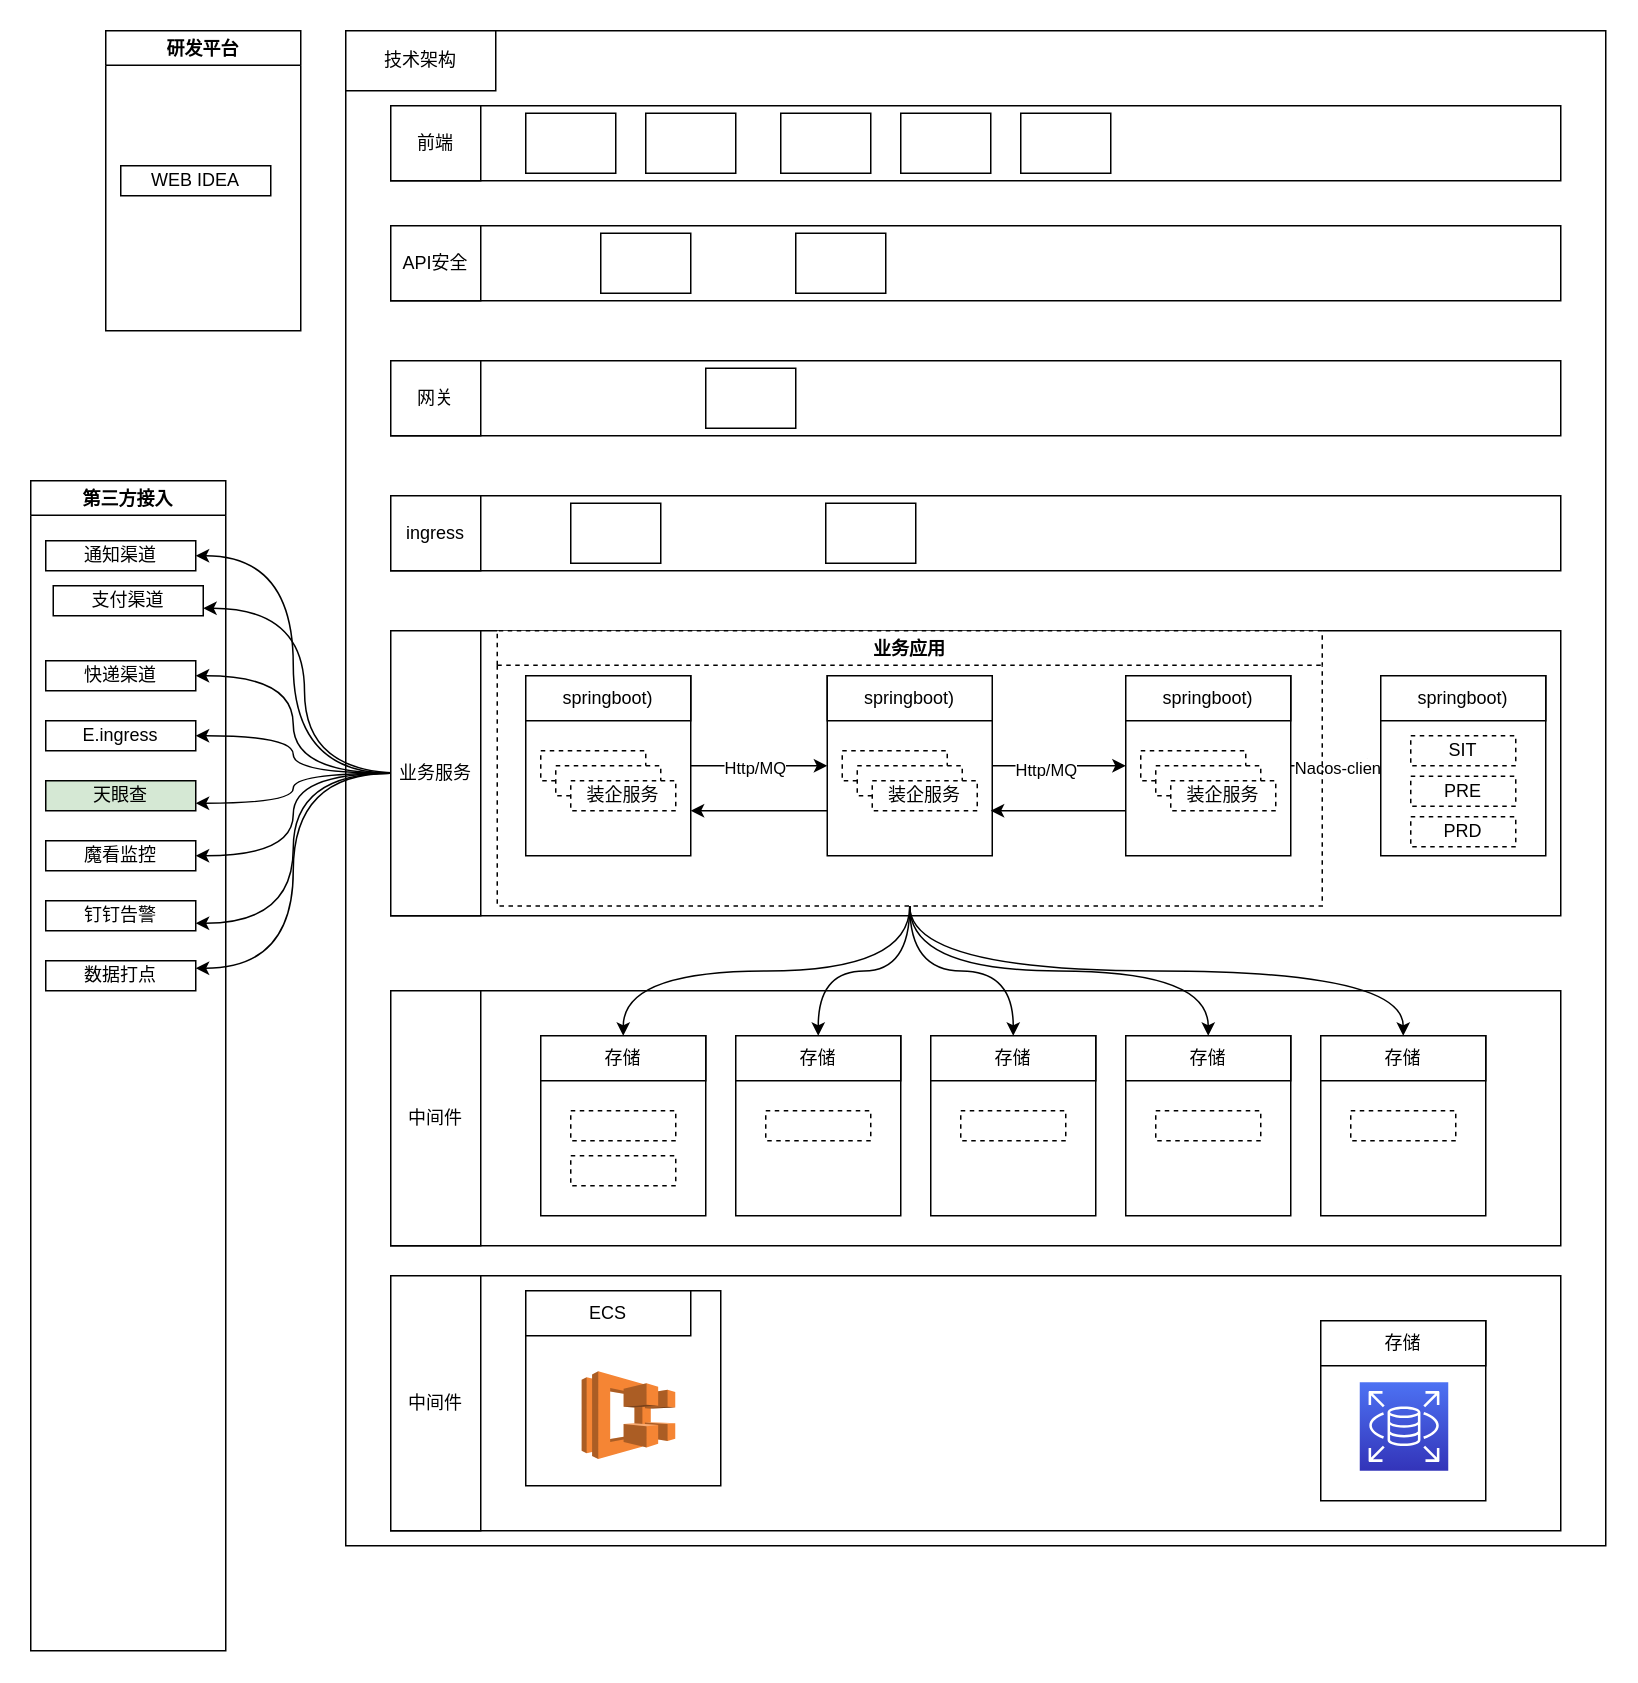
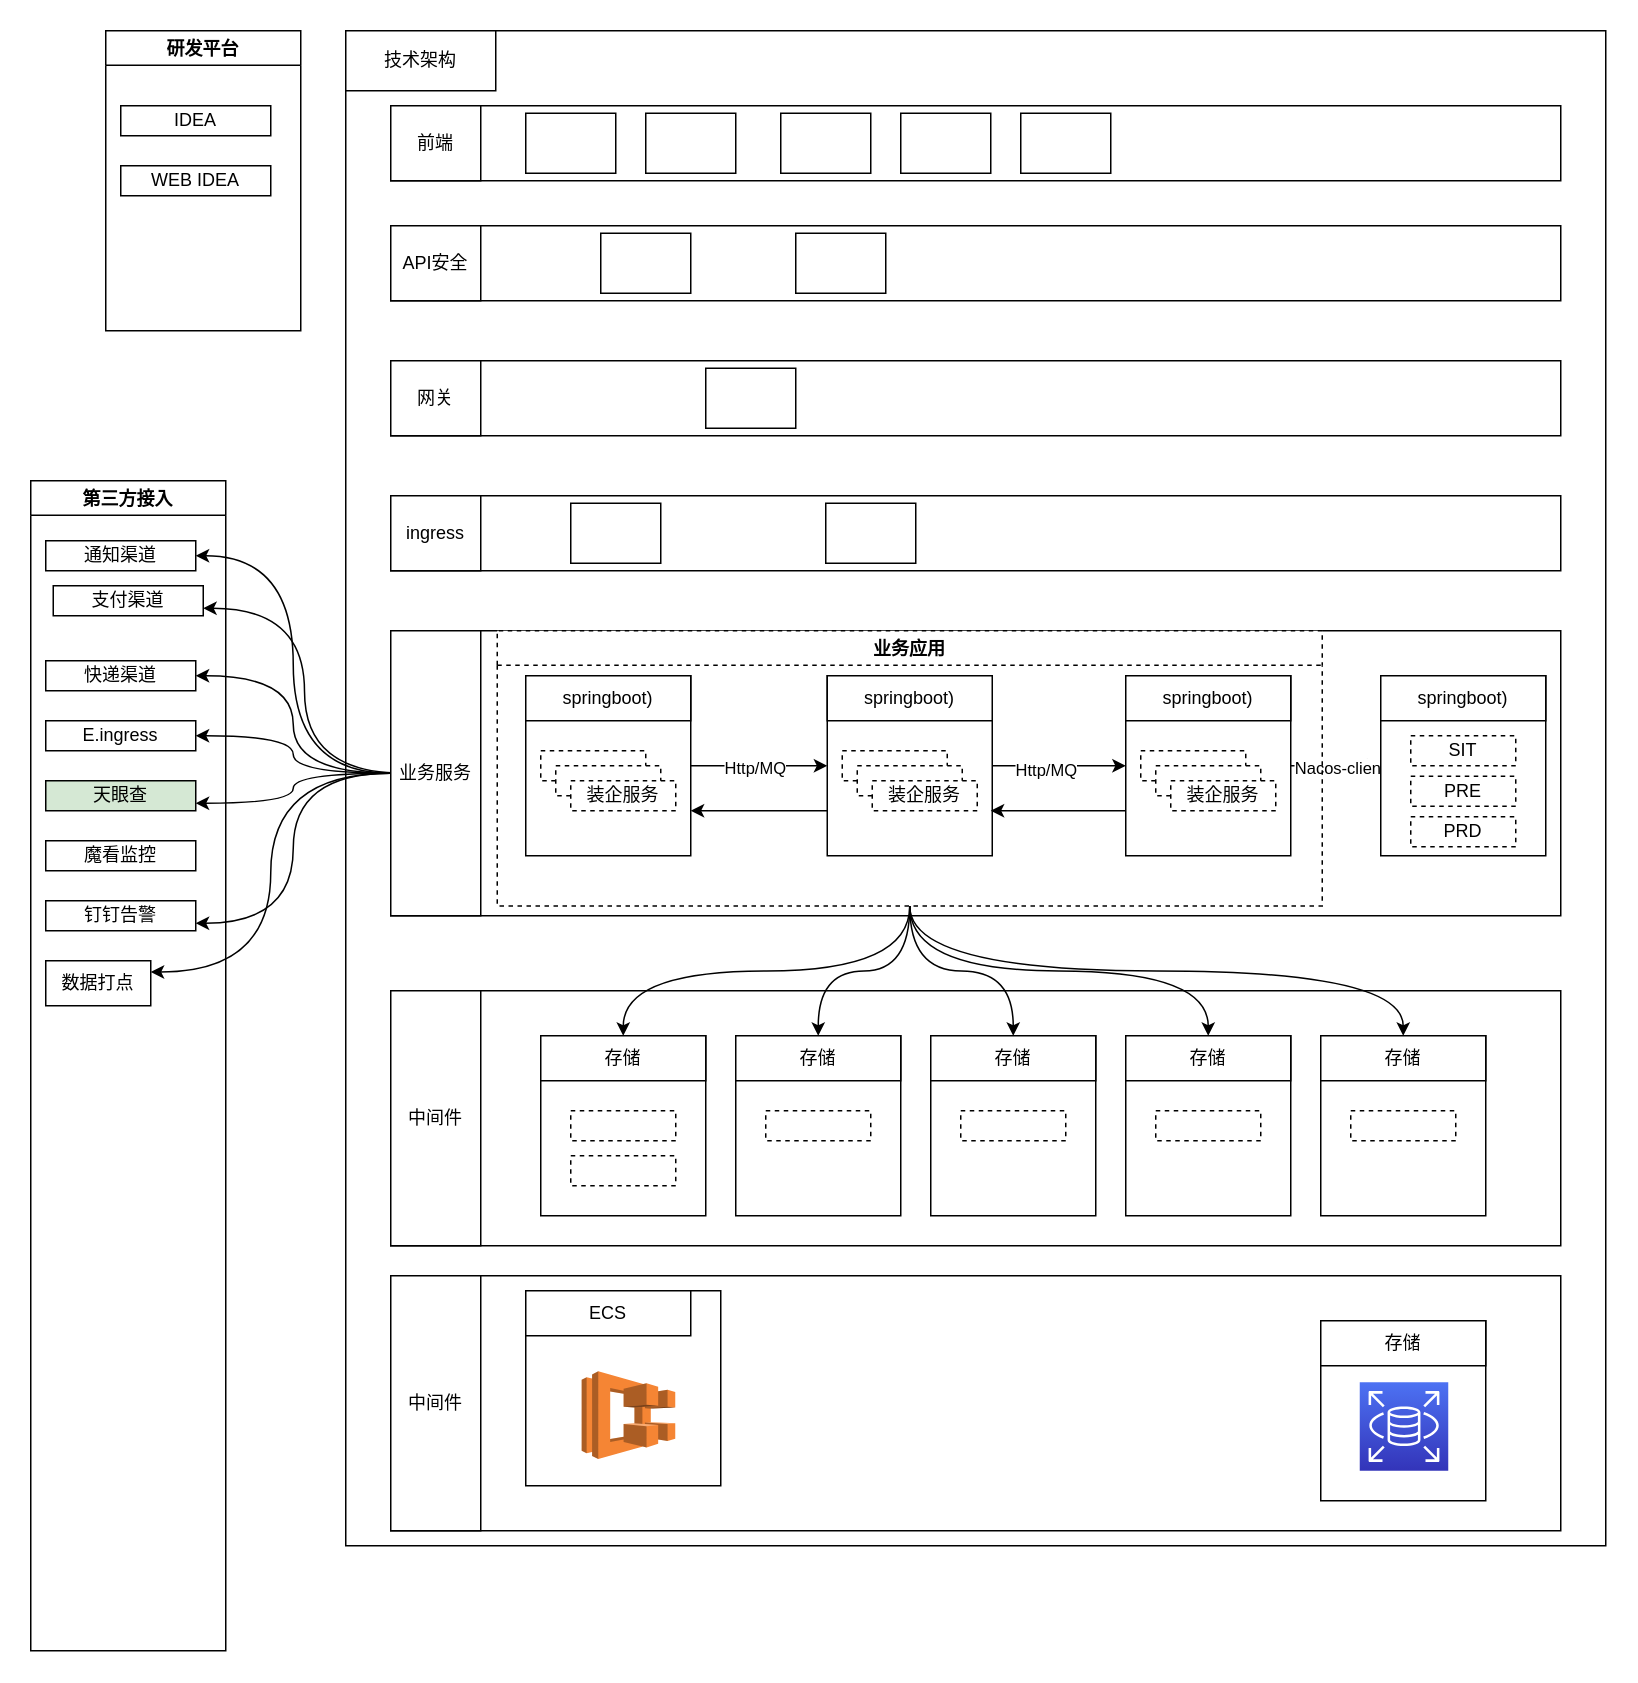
node "IDEA": added
edge "业务服务" -> "魔看监控": removed
node "数据打点": size 150x30 -> 105x45
